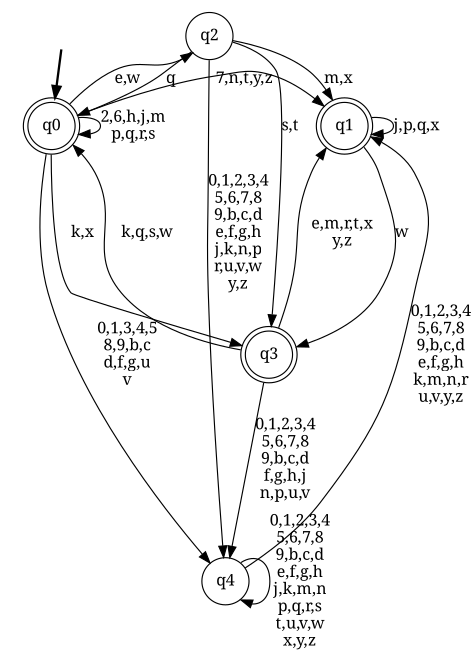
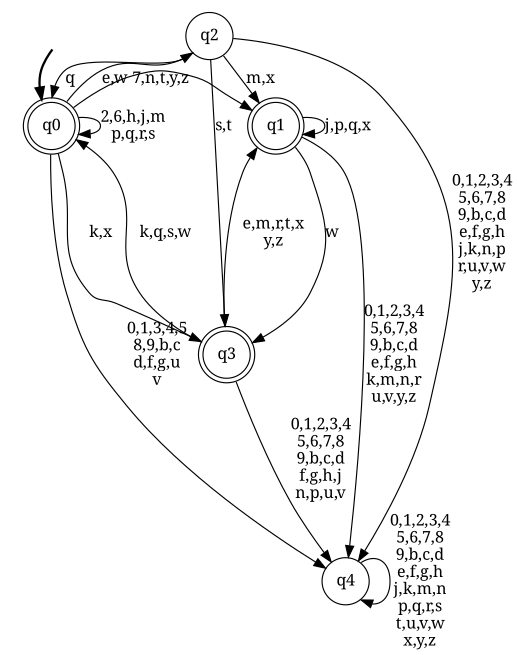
edge "q4" -> "q1": reversed
